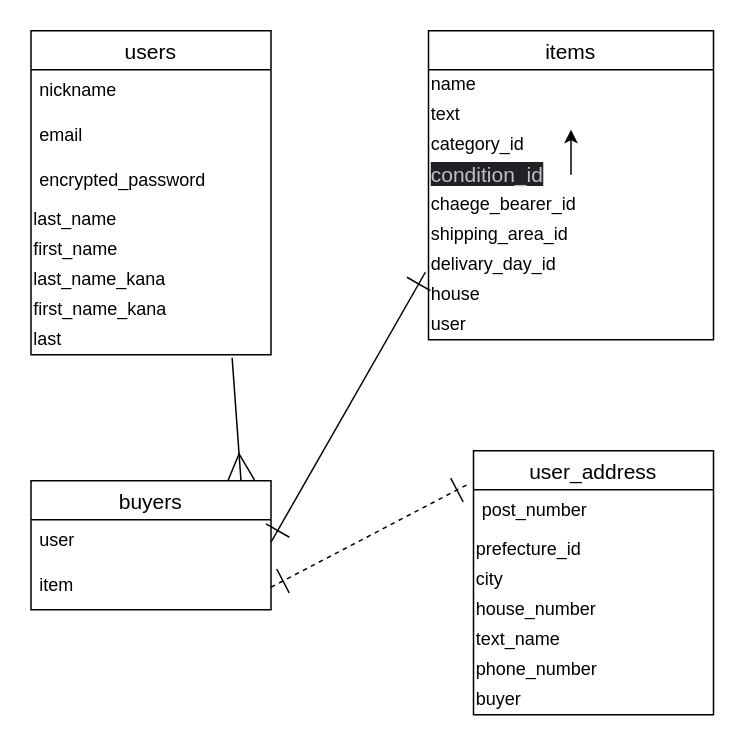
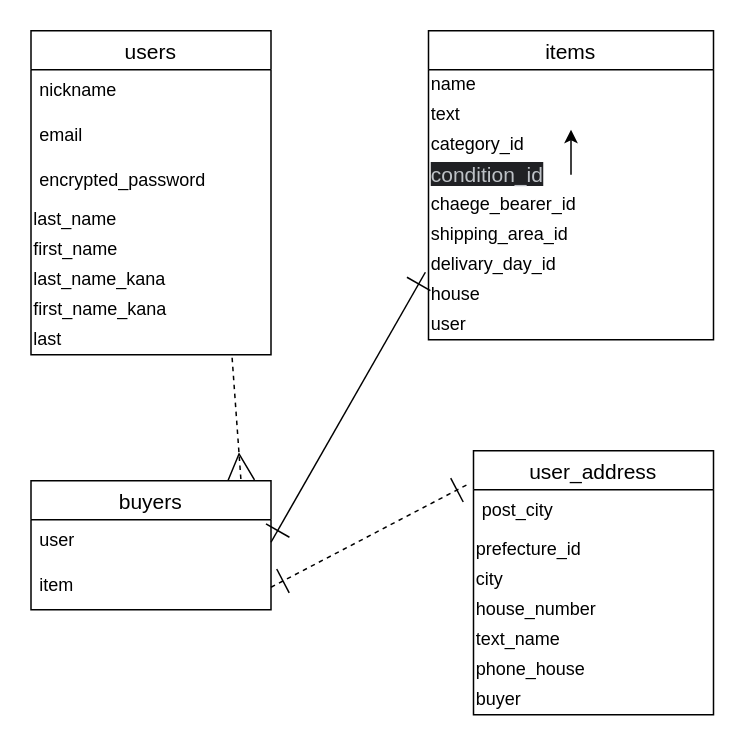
edge "last" -> "buyers": style solid -> dashed
node "post_number": label "post_number" -> "post_city"
node "phone_number": label "phone_number" -> "phone_house"
